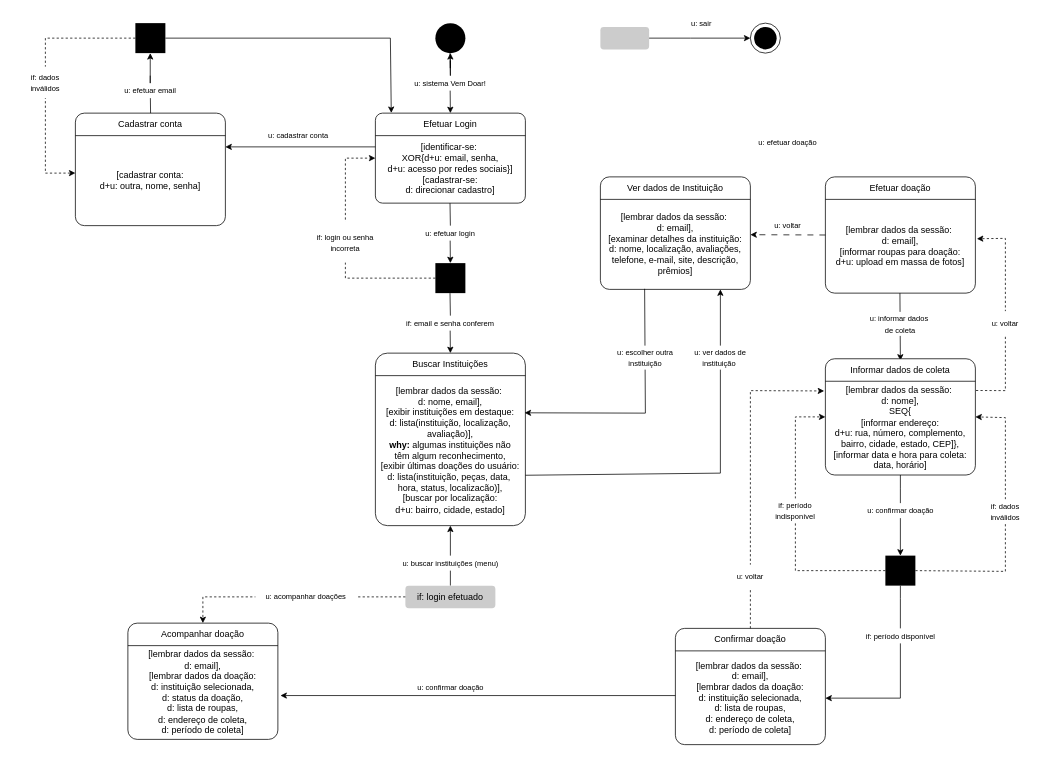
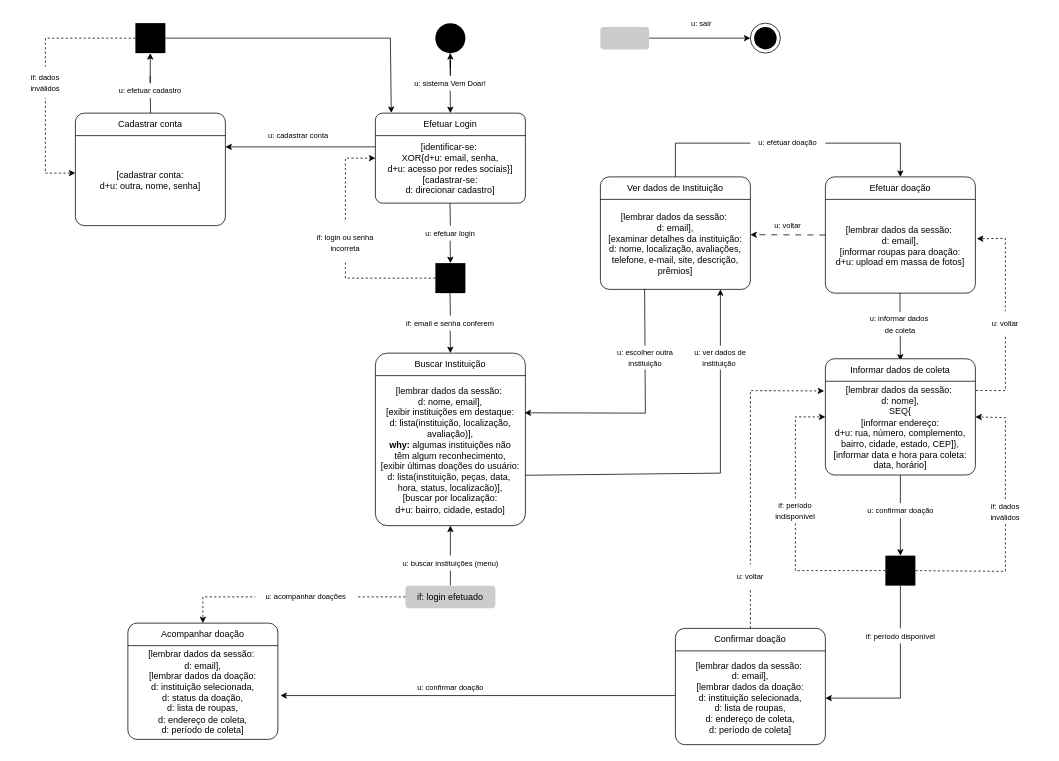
node "u: efetuar email": label "u: efetuar email" -> "u: efetuar cadastro"
edge "Ver dados de Instituição" -> "Efetuar doação": added
node "Buscar Instituições": label "Buscar Instituições" -> "Buscar Instituição"
